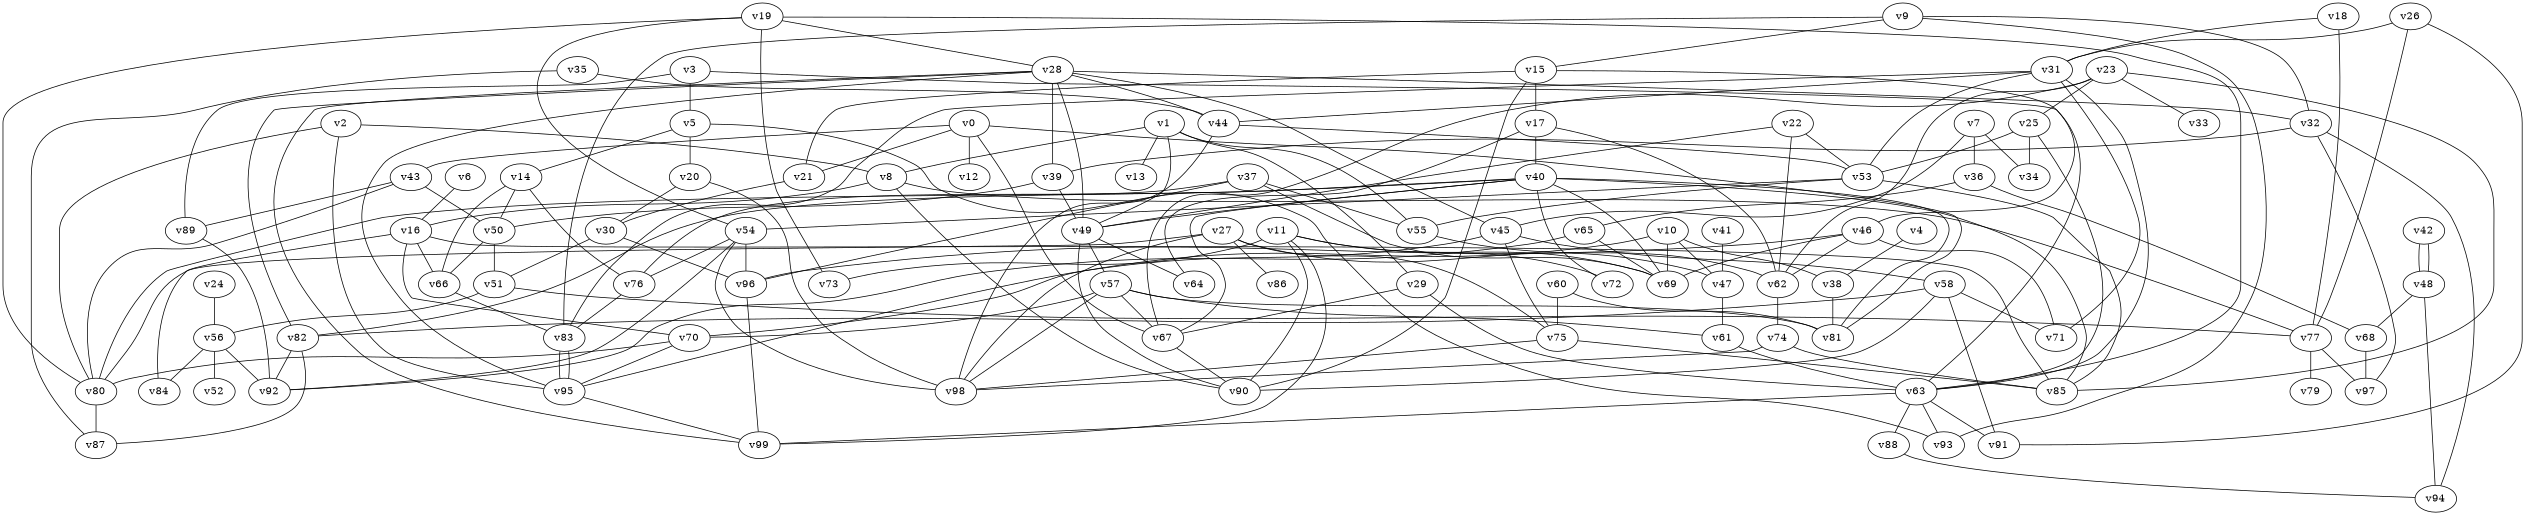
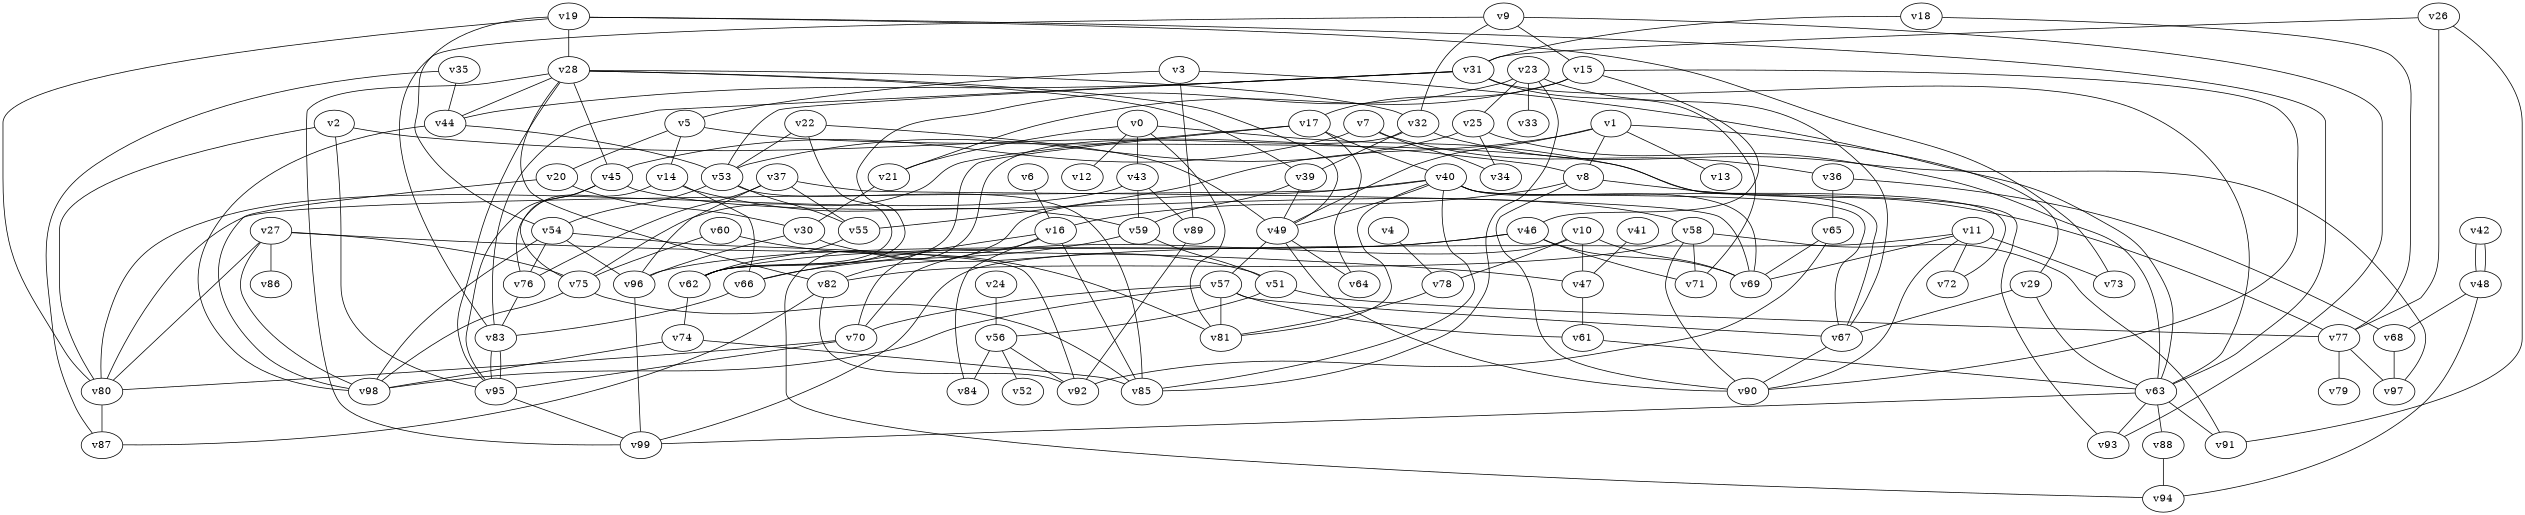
edge "v17" -- "v75": added
node "v50": label "v50" -> "v59"
node "v38": label "v38" -> "v78"
